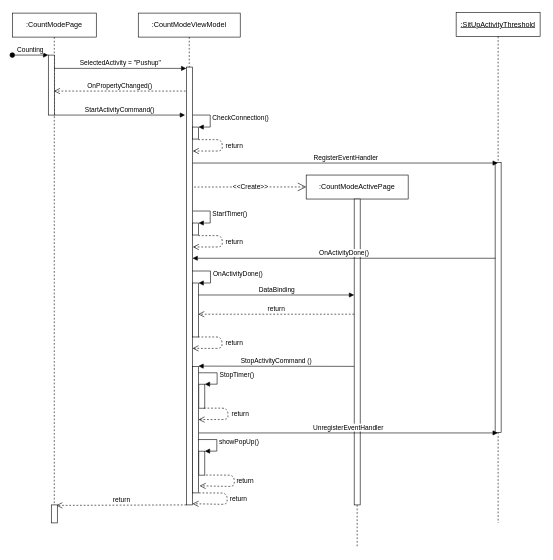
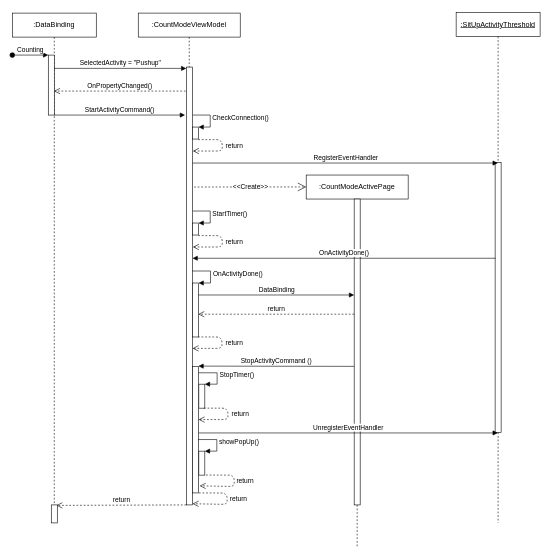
node ":CountModePage": label ":CountModePage" -> ":DataBinding"
